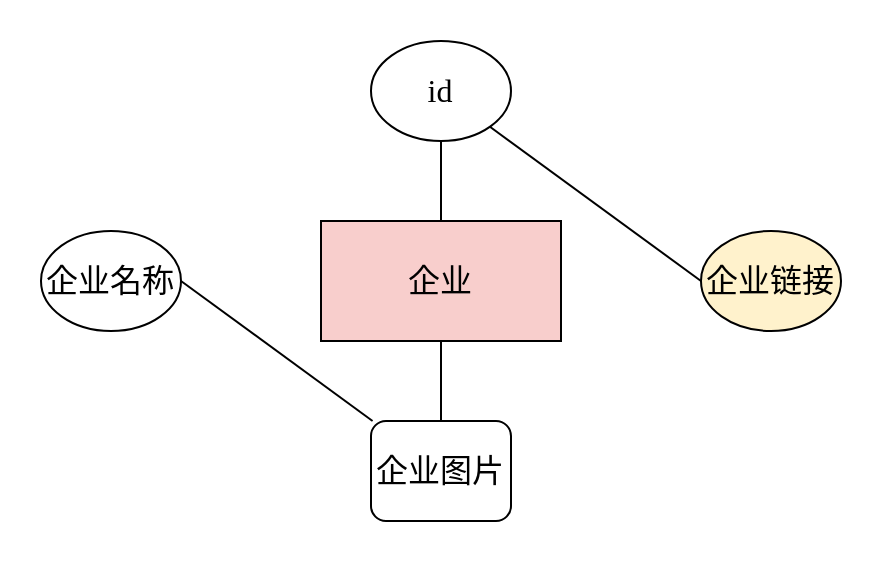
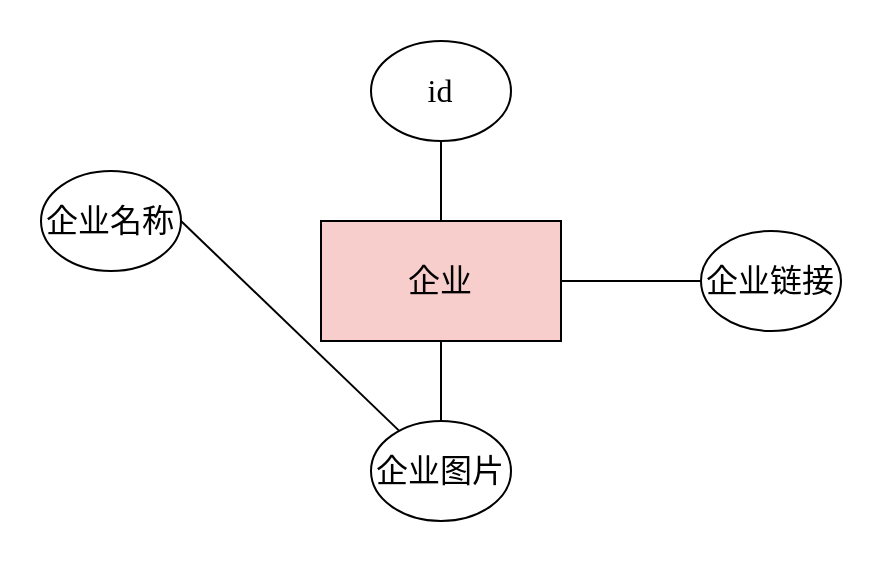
edge "id" -- "企业链接": now "企业" -- "企业链接"
node "企业名称": moved (111, 281) -> (111, 221)
node "企业链接": fillcolor #fff2cc -> #ffffff
node "企业图片": shape rounded rectangle -> ellipse
